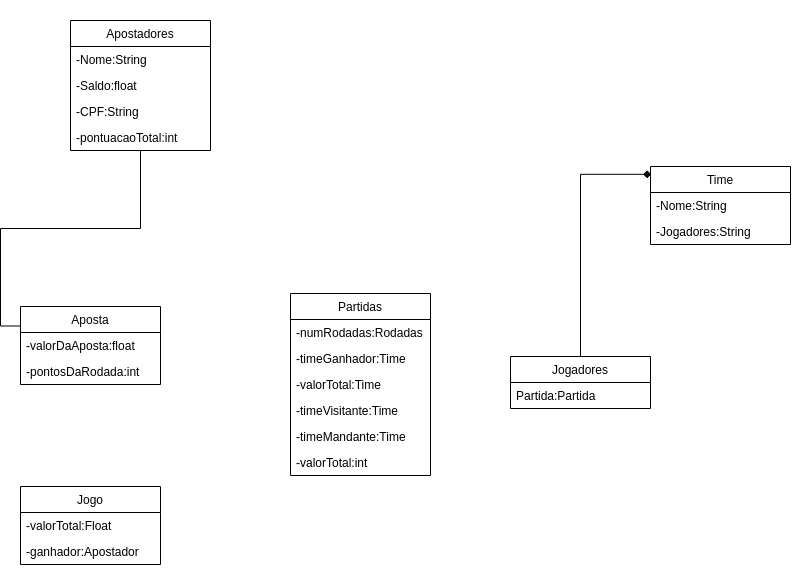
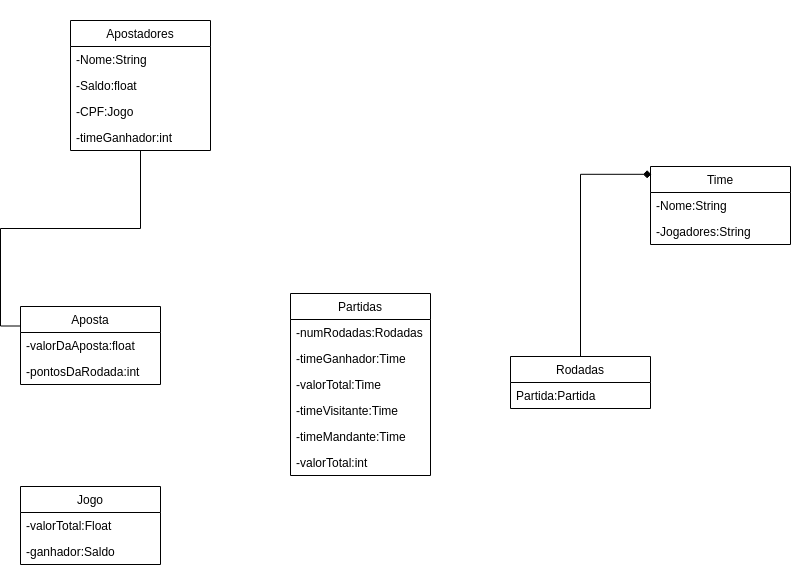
node "-CPF:String": label "-CPF:String" -> "-CPF:Jogo"
node "-pontuacaoTotal:int": label "-pontuacaoTotal:int" -> "-timeGanhador:int"
node "Jogadores": label "Jogadores" -> "Rodadas"
node "-ganhador:Apostador": label "-ganhador:Apostador" -> "-ganhador:Saldo"
